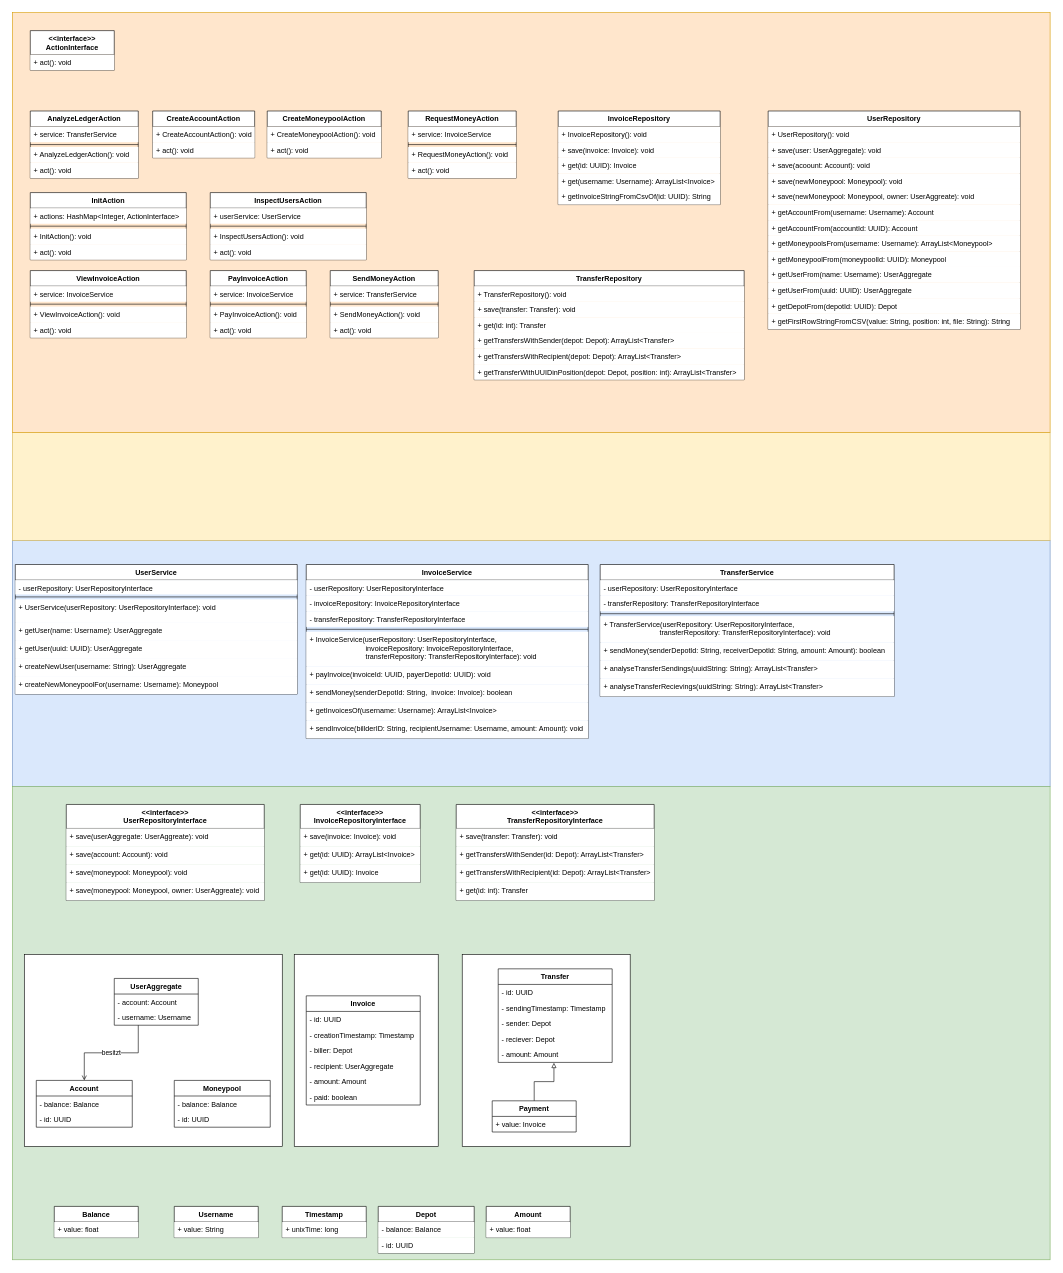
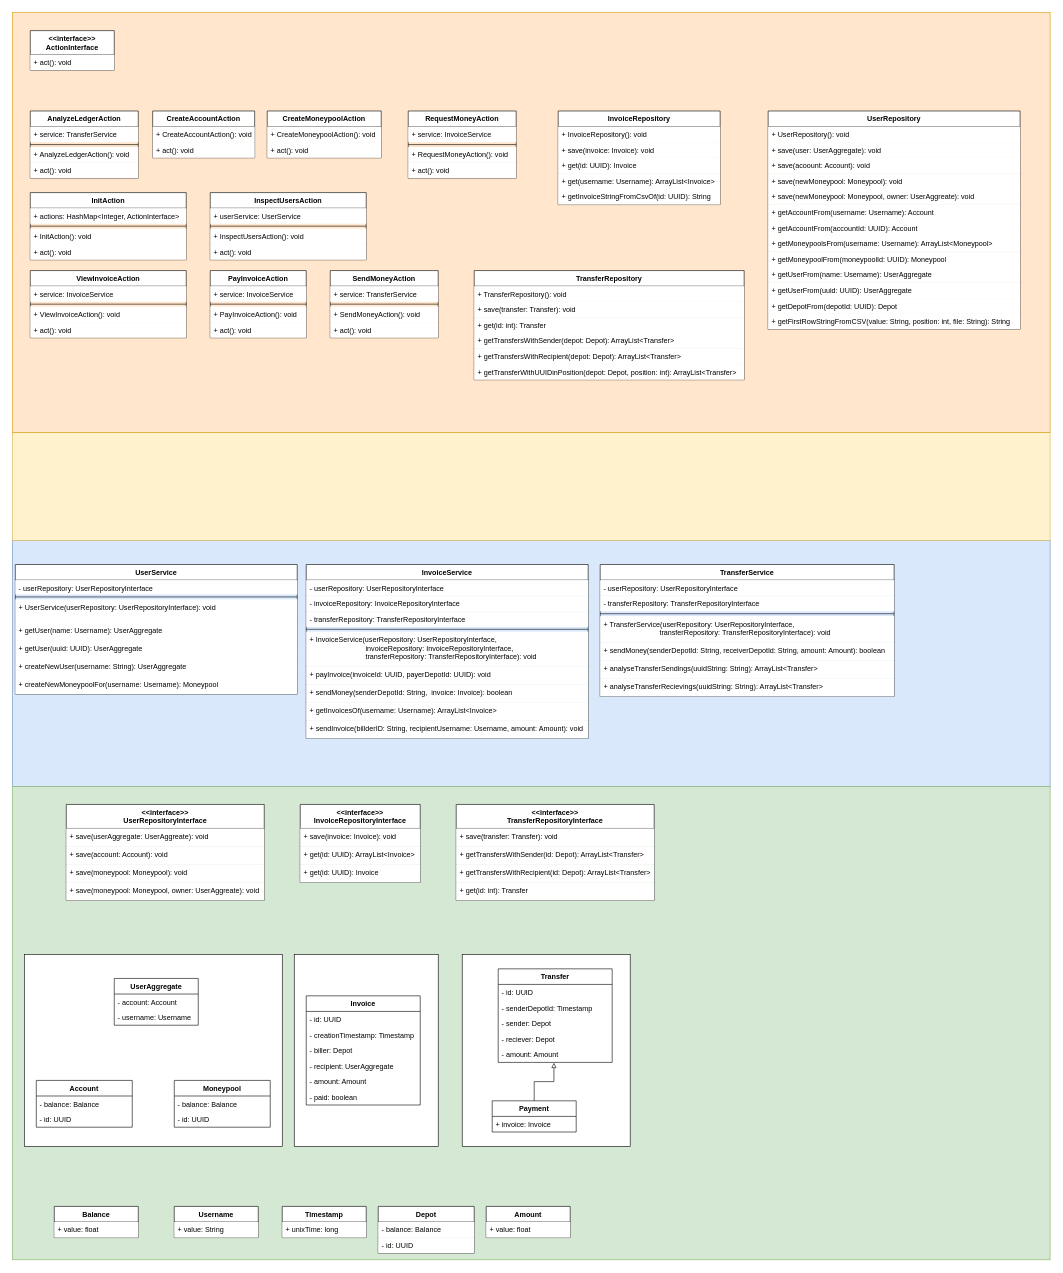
node "- sendingTimestamp: Timestamp": label "- sendingTimestamp: Timestamp" -> "- senderDepotId: Timestamp"
edge "UserAggregate" -> "Account": removed, label "besitzt"
node "+ value: Invoice": label "+ value: Invoice" -> "+ invoice: Invoice"
